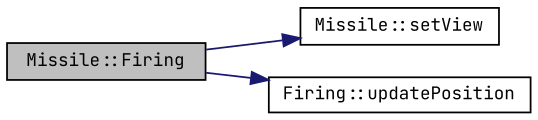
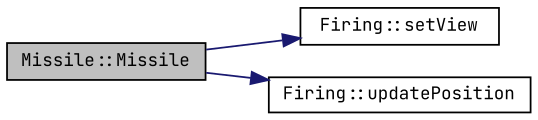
node "Missile::setView": label "Missile::setView" -> "Firing::setView"
node "Missile::Firing": label "Missile::Firing" -> "Missile::Missile"
